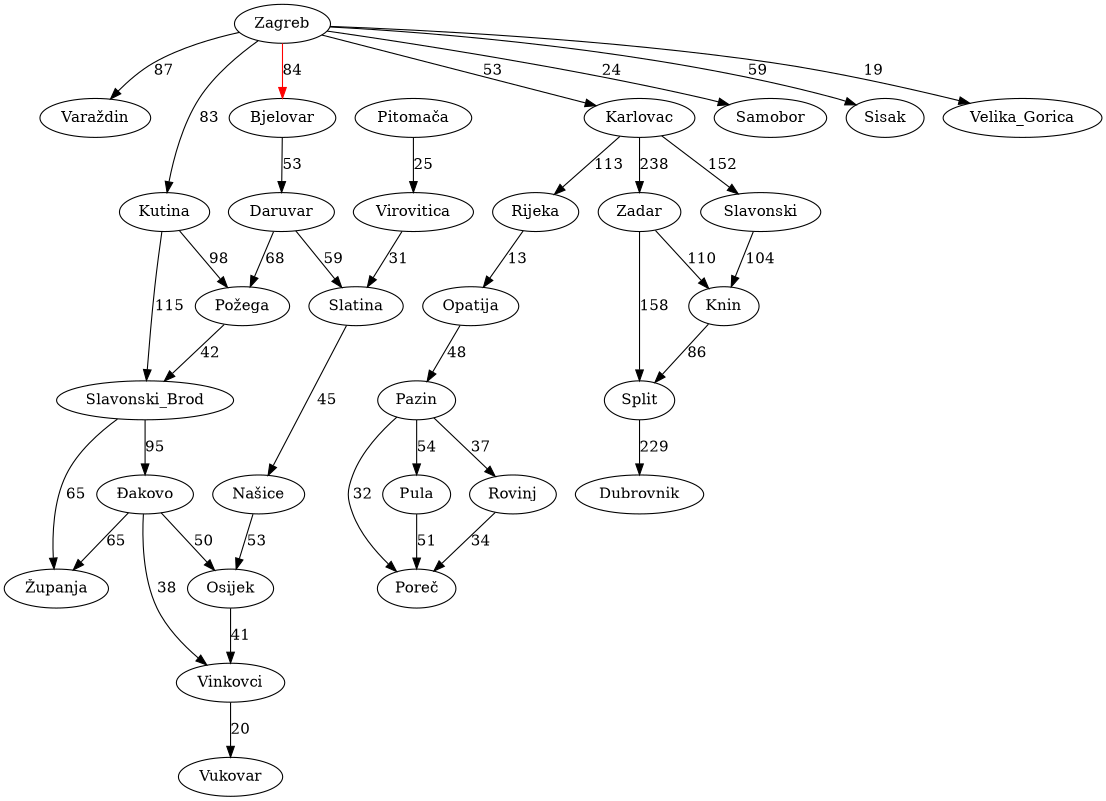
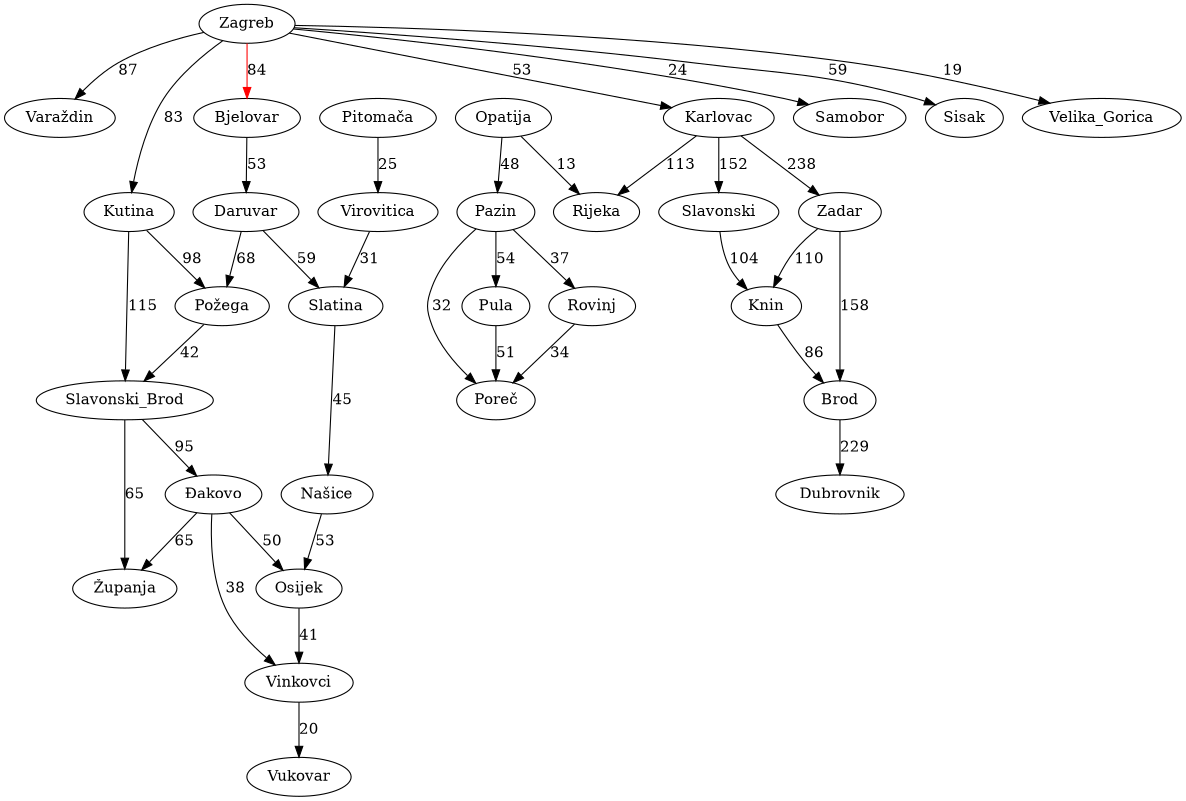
edge "Rijeka" -> "Opatija": reversed
node "Split": label "Split" -> "Brod"
